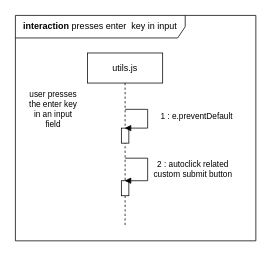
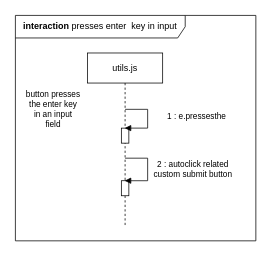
node "user pressesthe enter keyin an input field": label "user pressesthe enter keyin an input field" -> "button pressesthe enter keyin an input field"
node "1 : e.preventDefault": label "1 : e.preventDefault" -> "1 : e.pressesthe"
